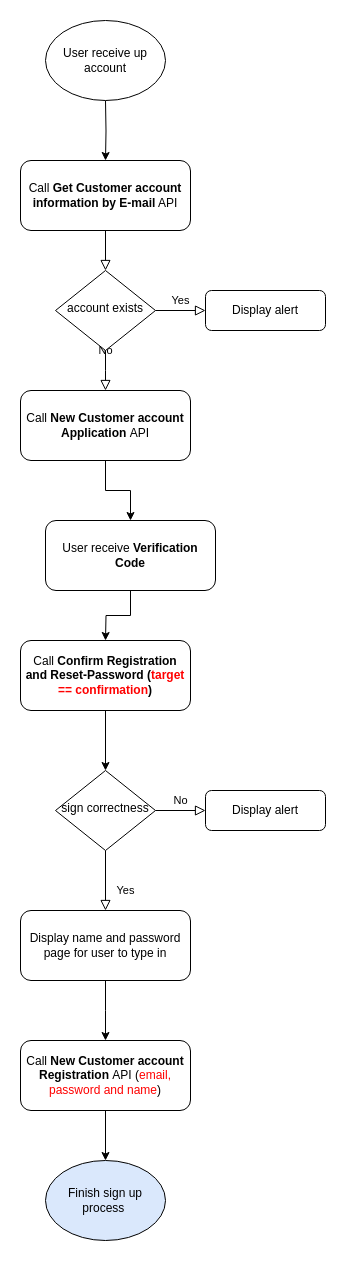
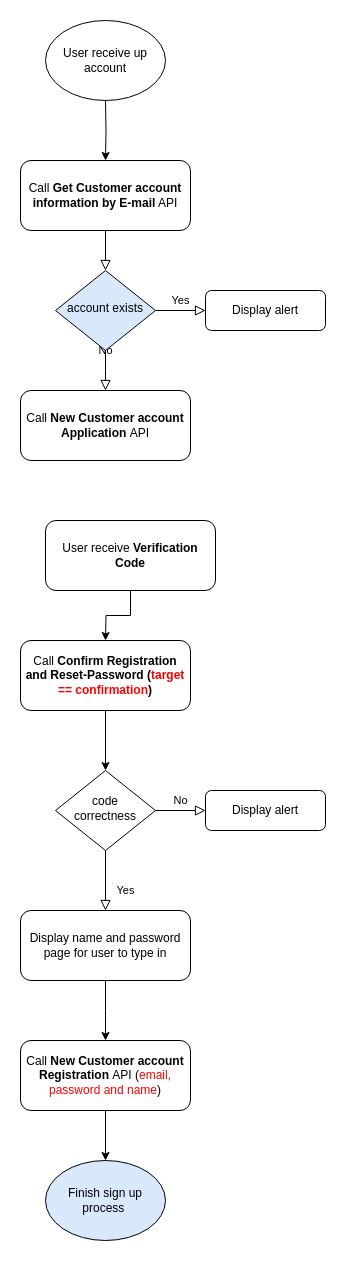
node "account exists": fillcolor #ffffff -> #dae8fc
edge "Call New Customer account Application API" -> "User receive Verification Code": removed
node "sign correctness": label "sign correctness" -> "code correctness"
